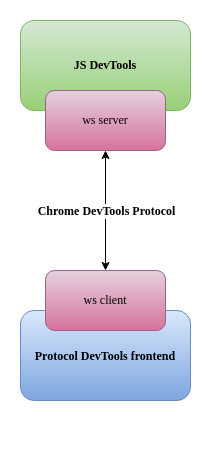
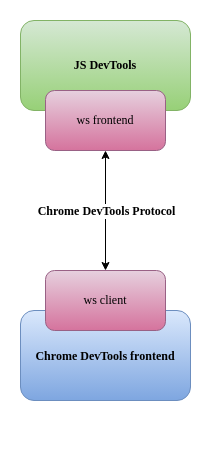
node "ws server": label "ws server" -> "ws frontend"
node "Protocol DevTools frontend": label "Protocol DevTools frontend" -> "Chrome DevTools frontend"
